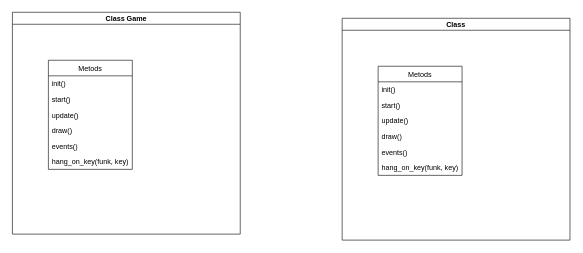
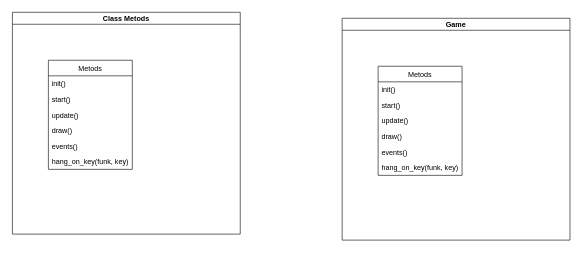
node "Class Game": label "Class Game" -> "Class Metods"
node "Class": label "Class" -> "Game"
